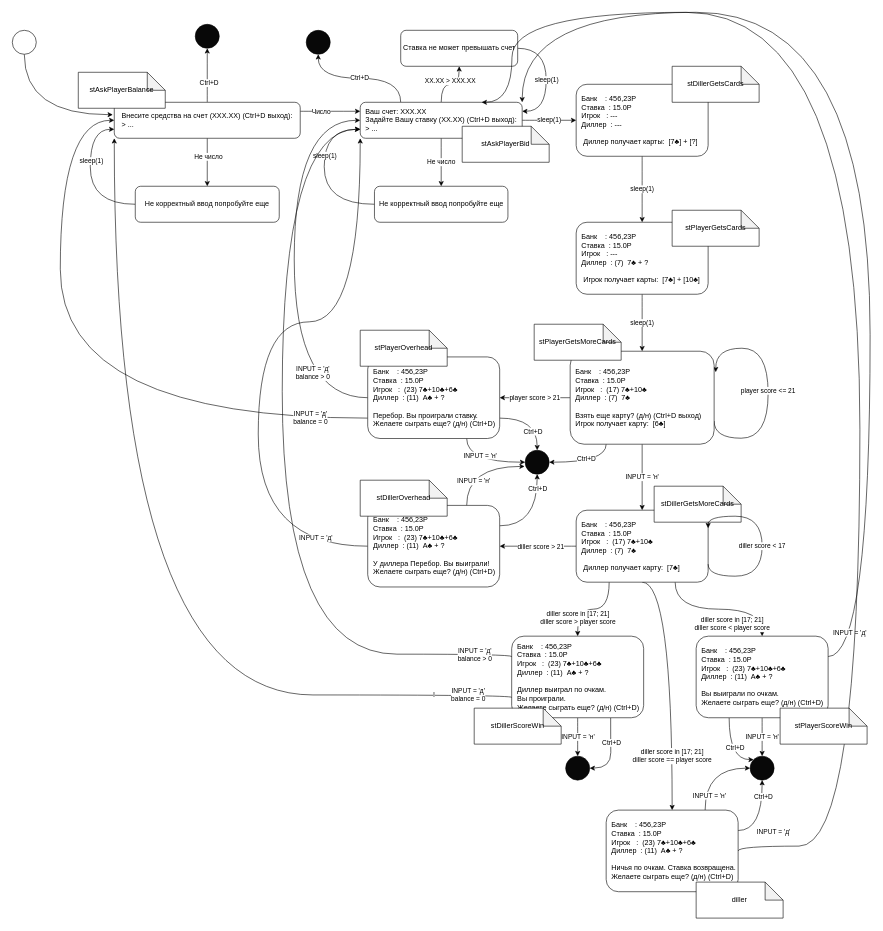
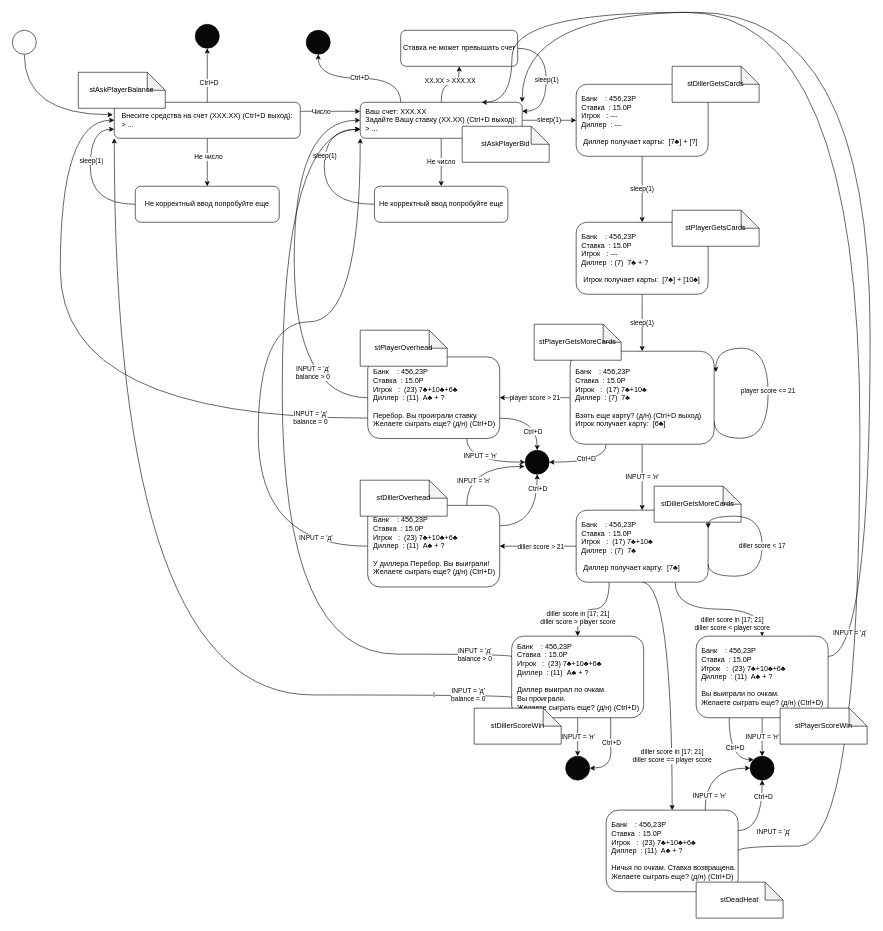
node "diller": label "diller" -> "stDeadHeat"
